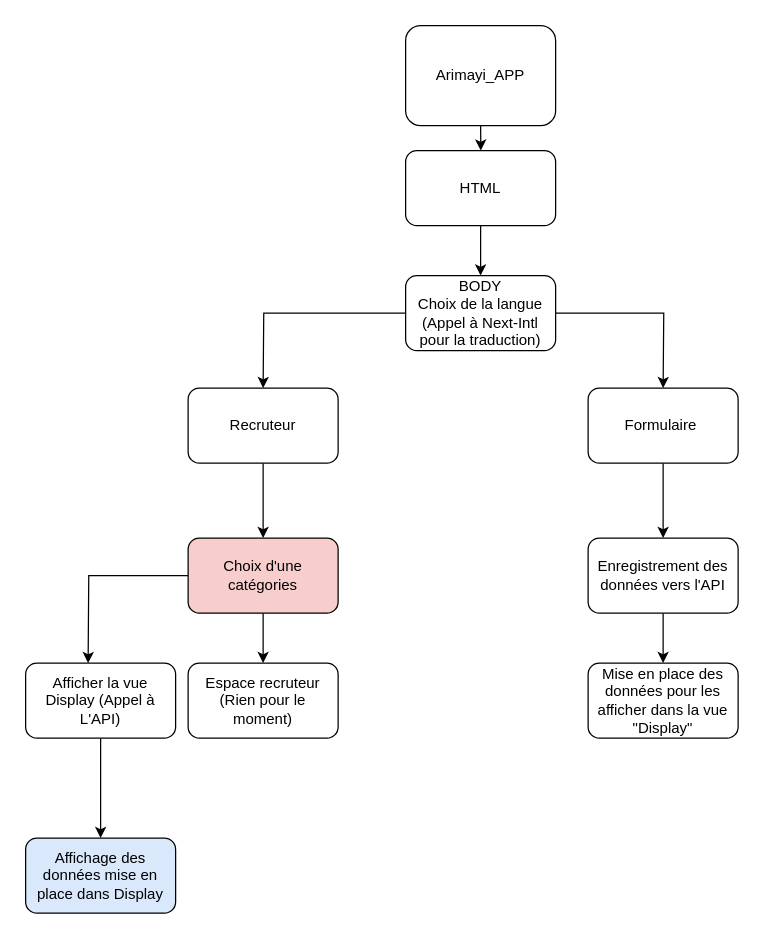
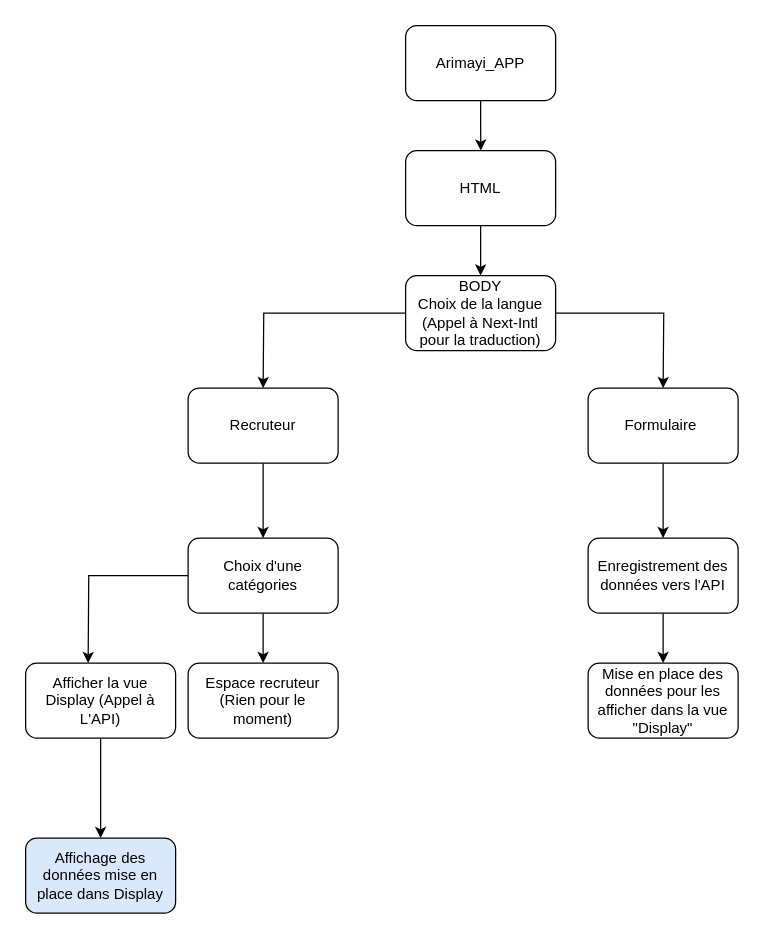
node "Arimayi_APP": size 150x100 -> 150x75
node "Choix d'une catégories": fillcolor #f8cecc -> #ffffff
